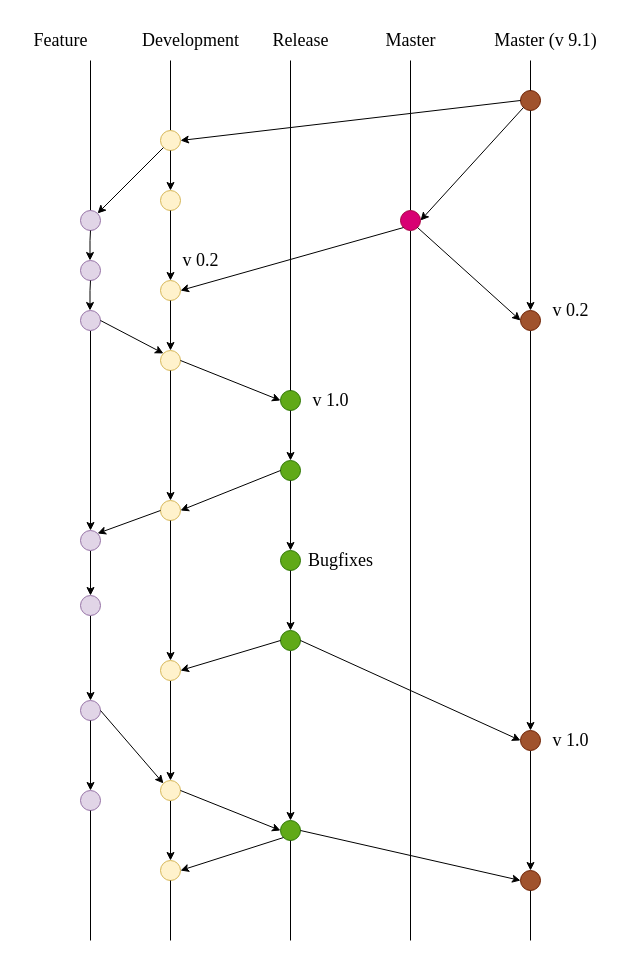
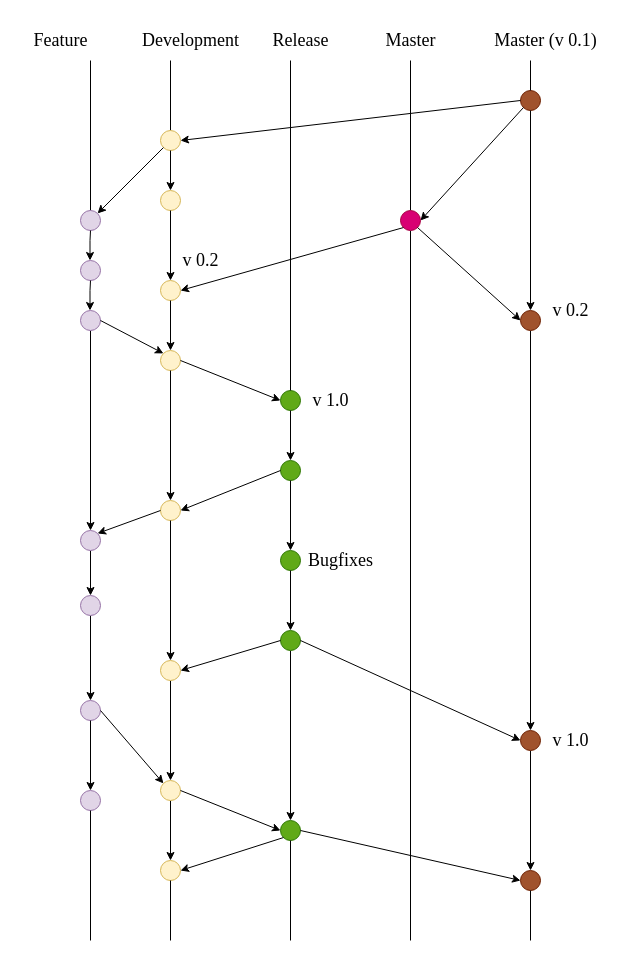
node "Master (v 9.1)": label "Master (v 9.1)" -> "Master (v 0.1)"
